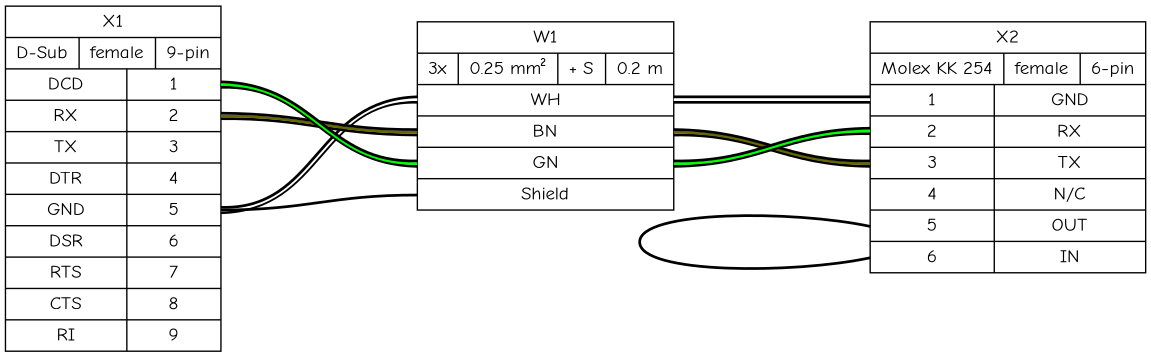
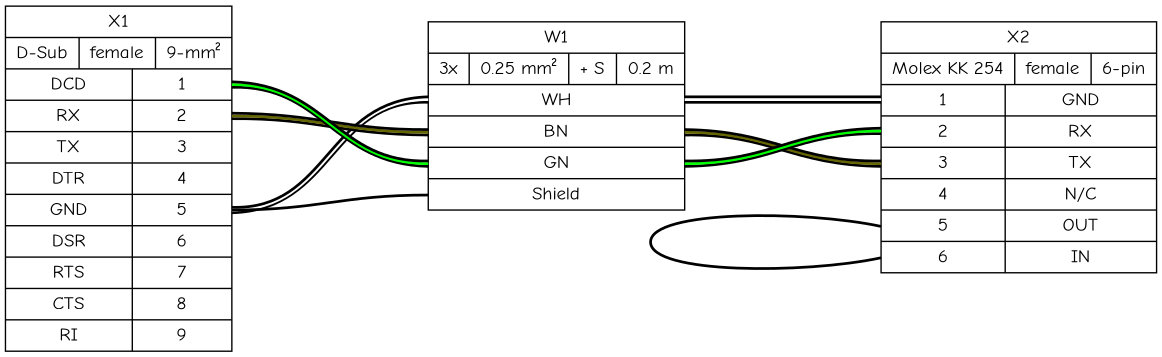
node "X1": text "9-pin" -> "9-mm²"
